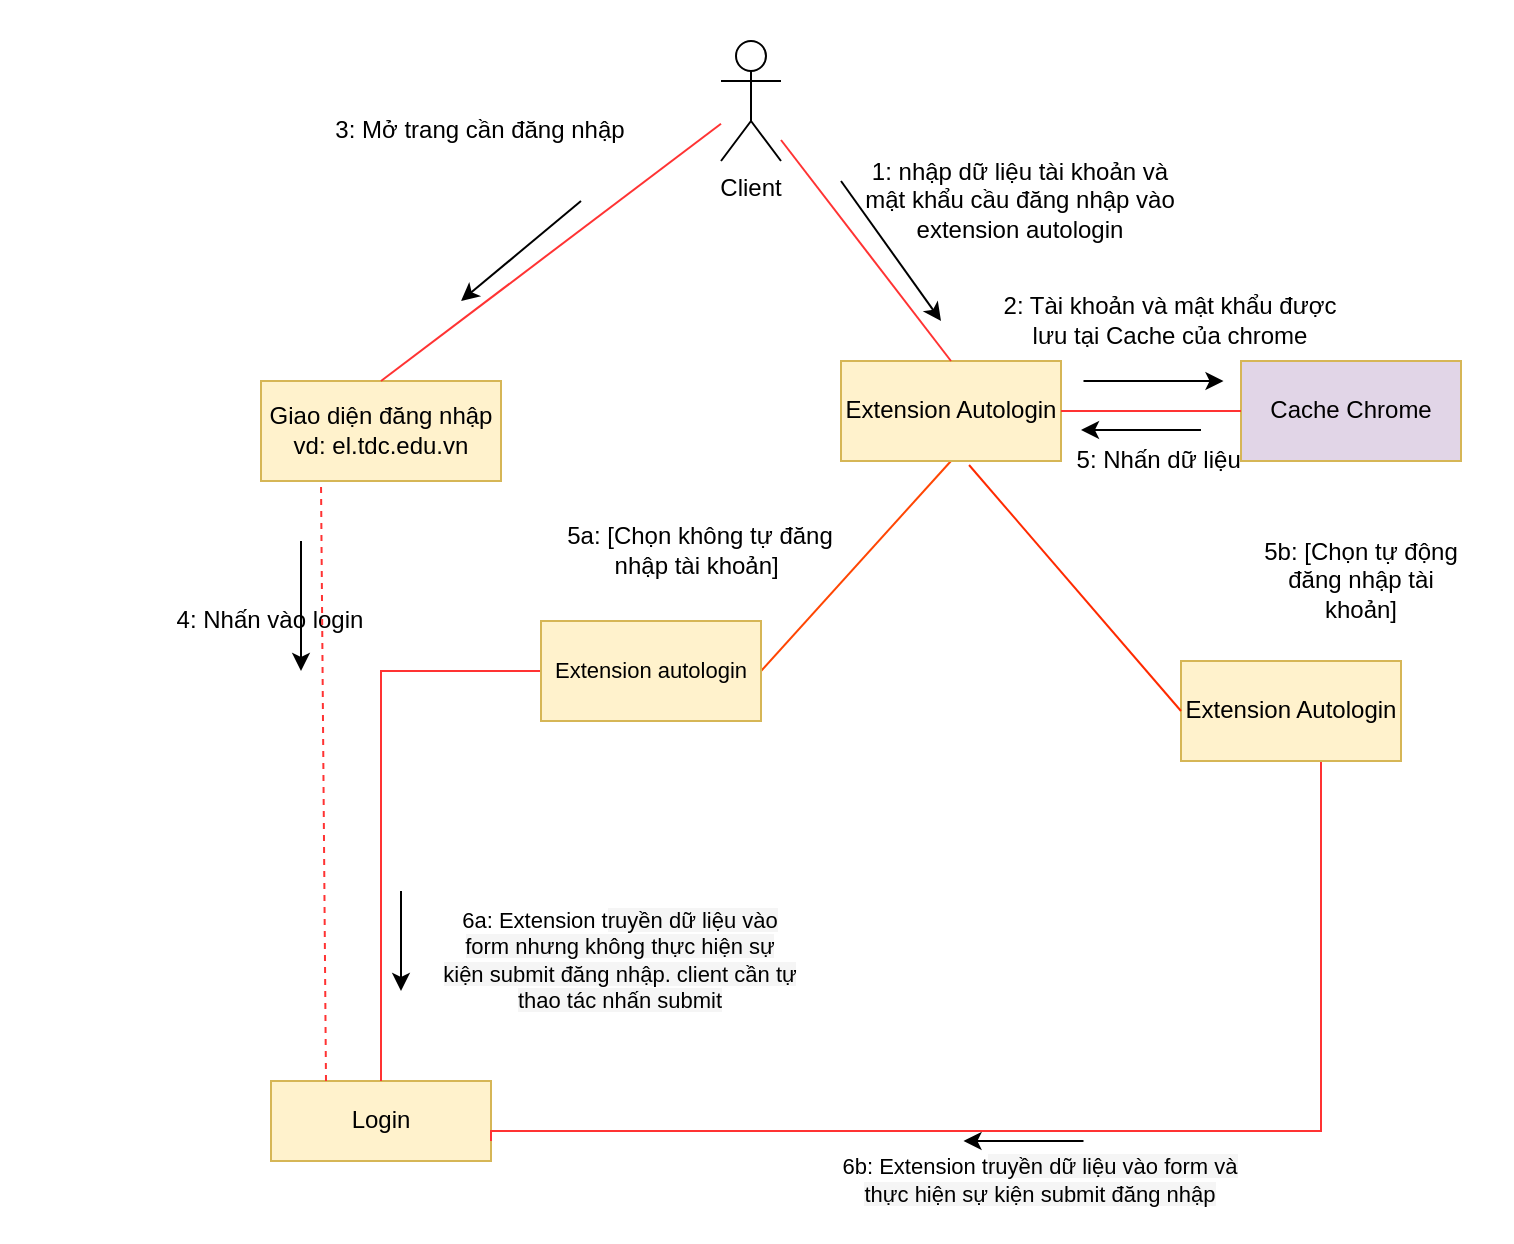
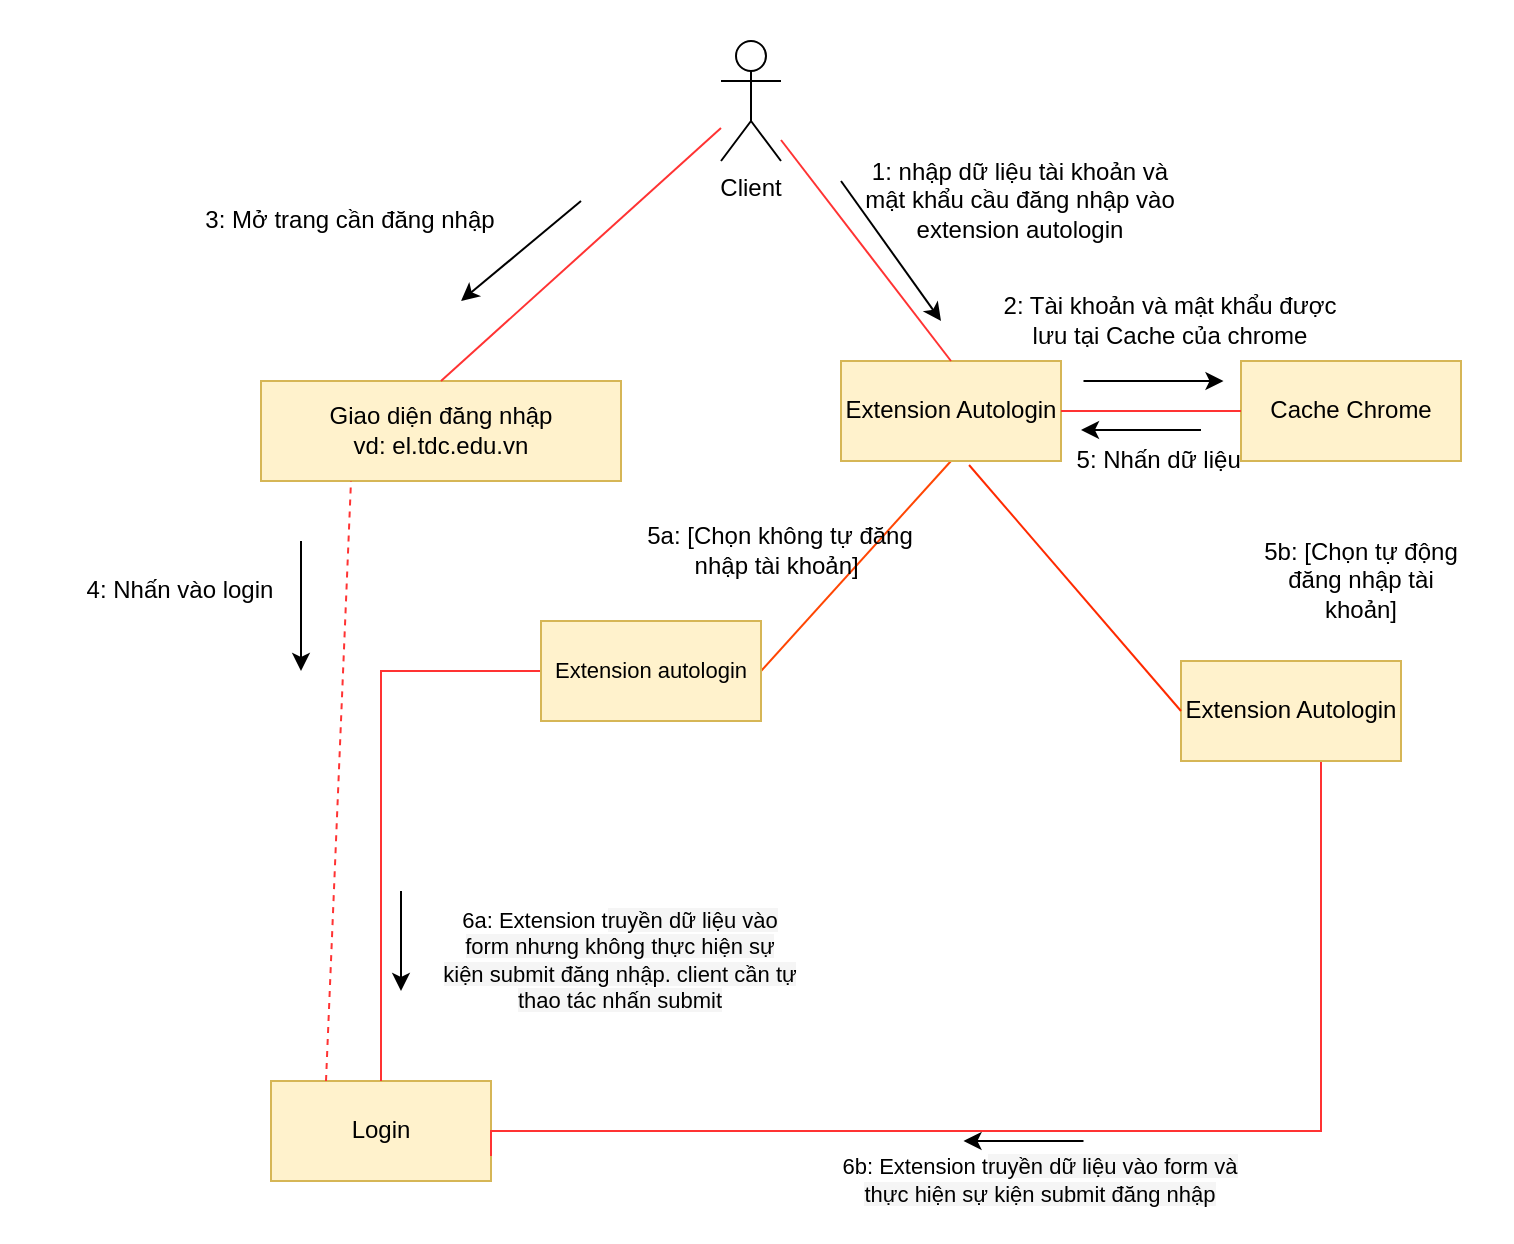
node "3: Mở trang cần đăng nhập": moved (481, 131) -> (351, 221)
node "Cache Chrome": fillcolor #e1d5e7 -> #fff2cc
node "Giao diện đăng nhập vd: el.tdc.edu.vn": size 240x100 -> 360x100
node "5a: [Chọn không tự đăng nhập tài khoản]": moved (701, 551) -> (781, 551)
node "4: Nhấn vào login": moved (271, 621) -> (181, 591)
node "Login": size 220x80 -> 220x100
